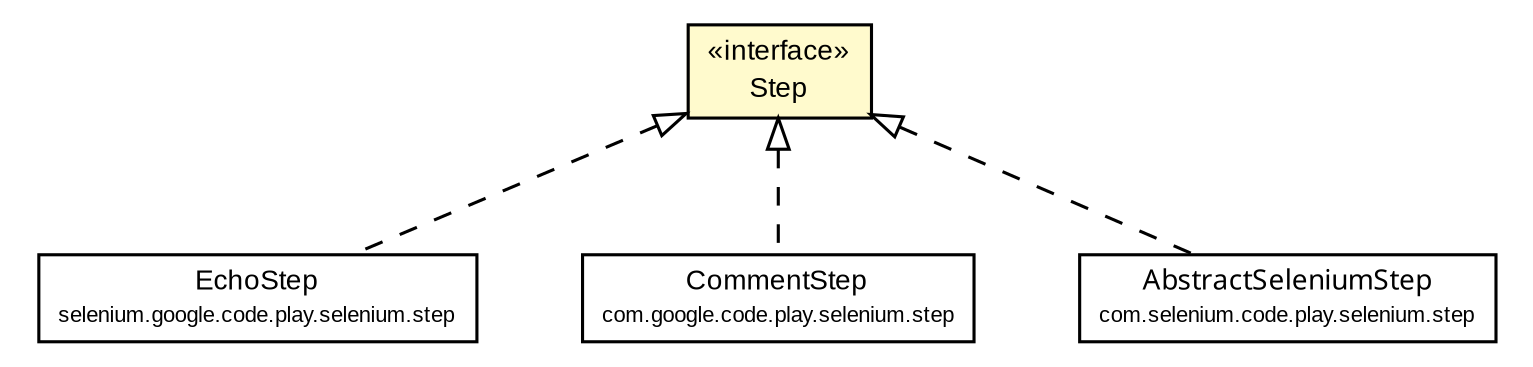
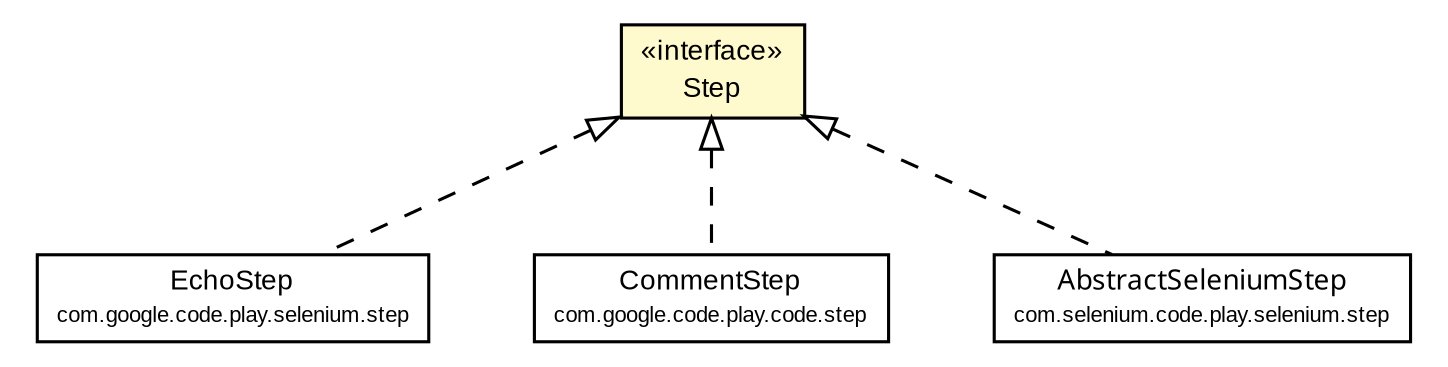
node "EchoStep": text "selenium.google.code.play.selenium.step" -> "com.google.code.play.selenium.step"
node "CommentStep": text "com.google.code.play.selenium.step" -> "com.google.code.play.code.step"
